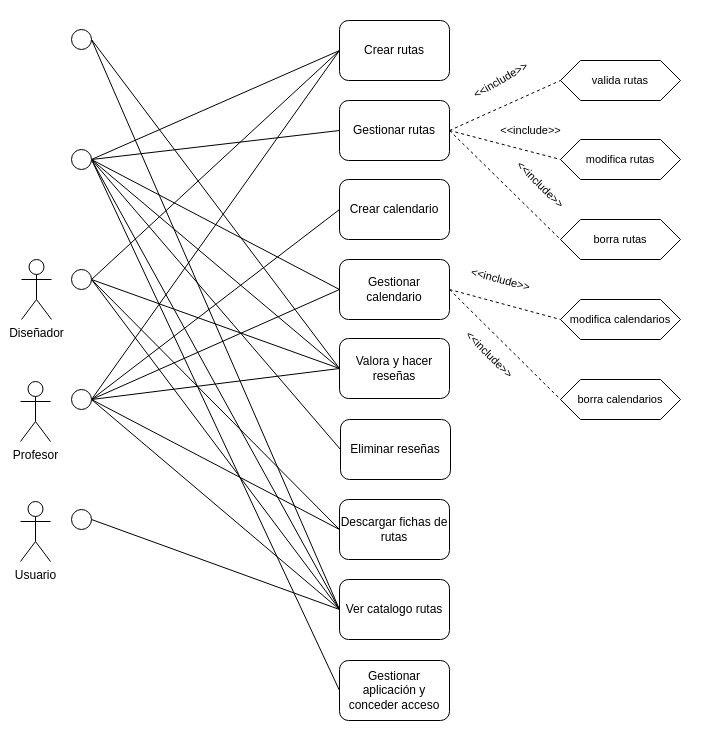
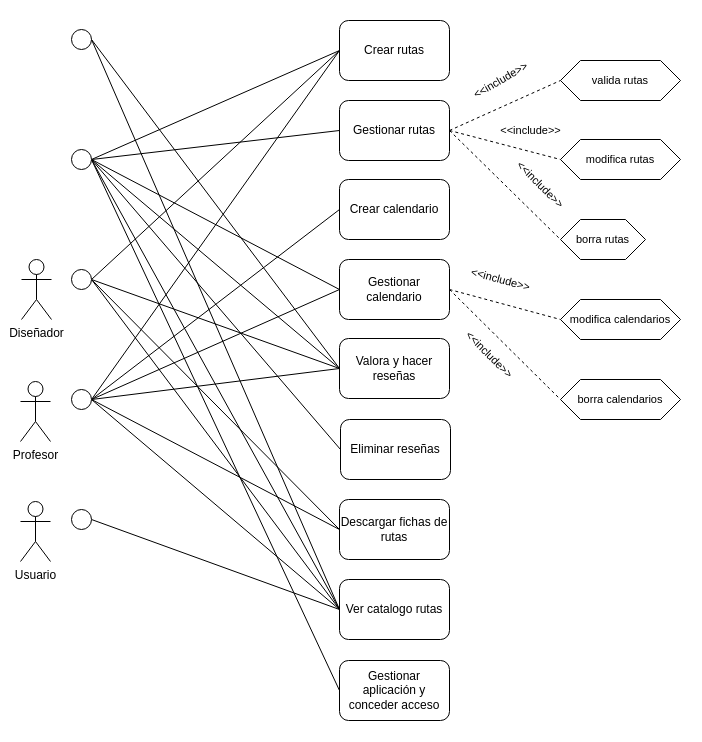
node "borra rutas": size 120x40 -> 85x40
